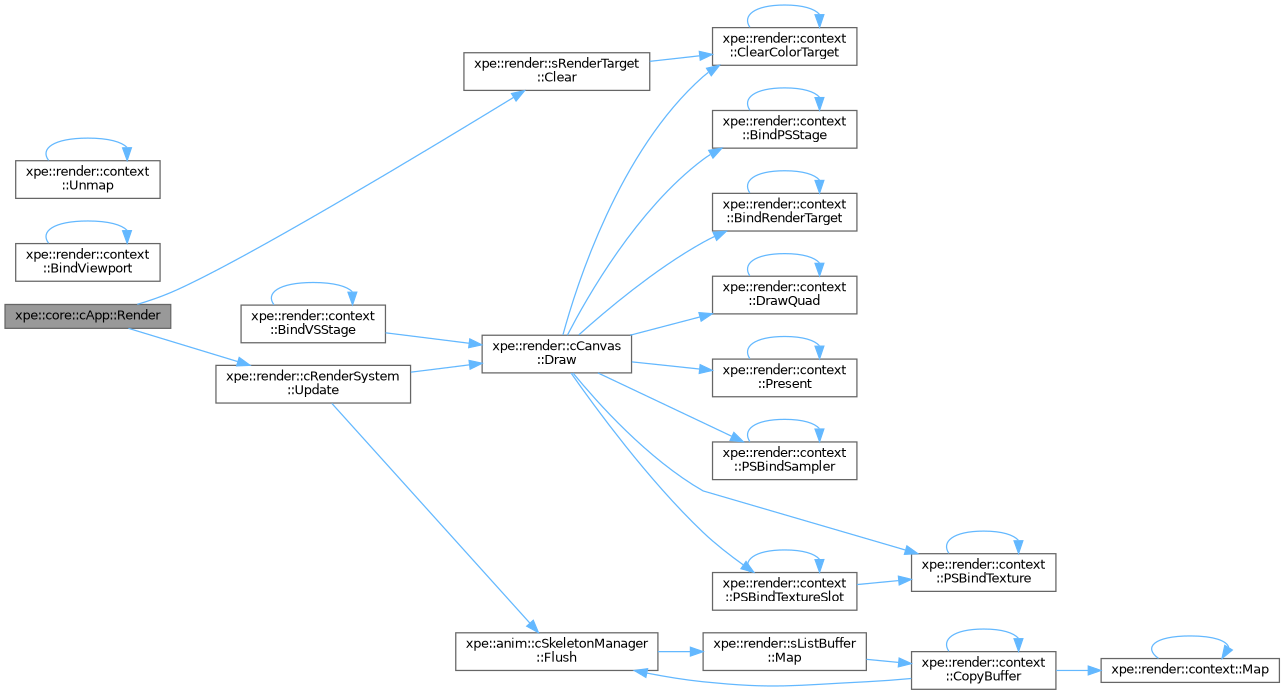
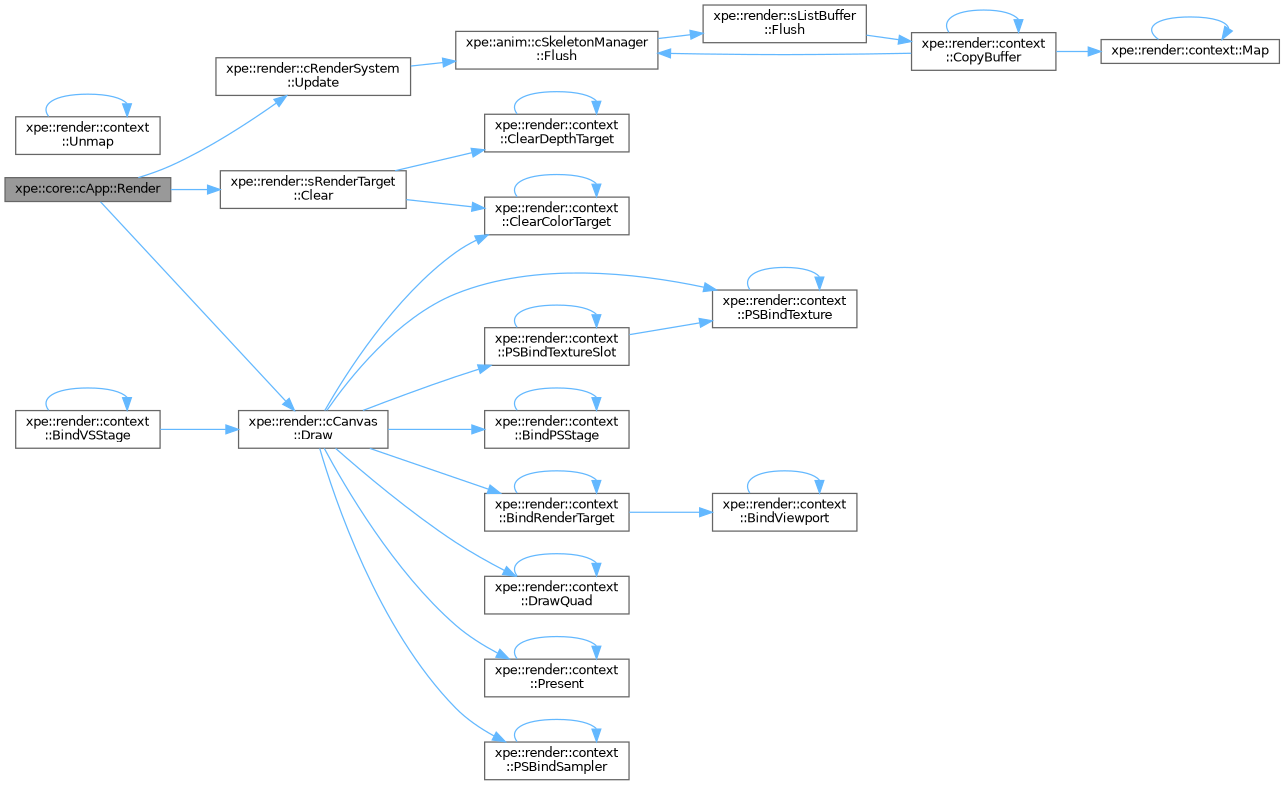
node "xpe::render::context ::ClearDepthTarget": added
edge "xpe::render::cRenderSystem ::Update" -> "xpe::render::cCanvas ::Draw": now "xpe::core::cApp::Render" -> "xpe::render::cCanvas ::Draw"
edge "xpe::render::context ::BindRenderTarget" -> "xpe::render::context ::BindViewport": added
node "xpe::render::sListBuffer ::Map": label "xpe::render::sListBuffer ::Map" -> "xpe::render::sListBuffer ::Flush"
